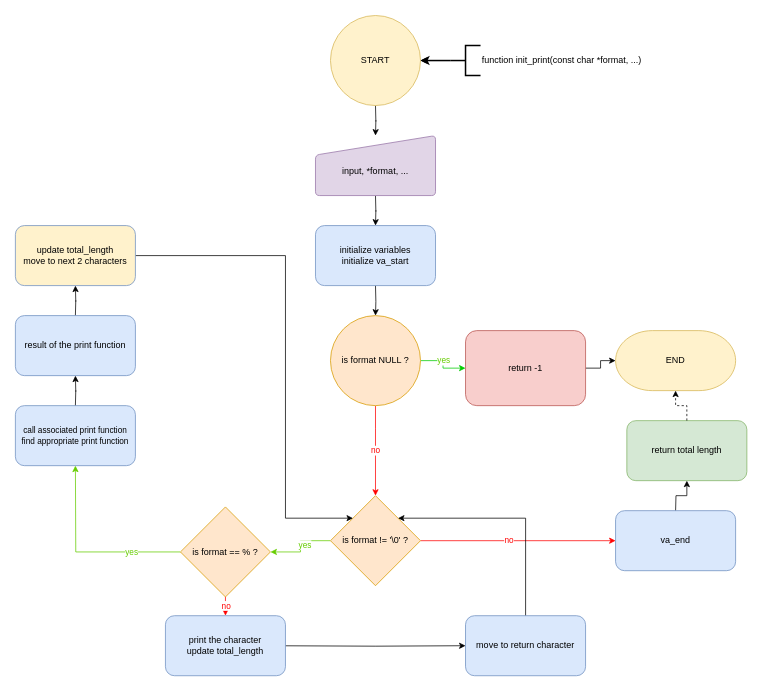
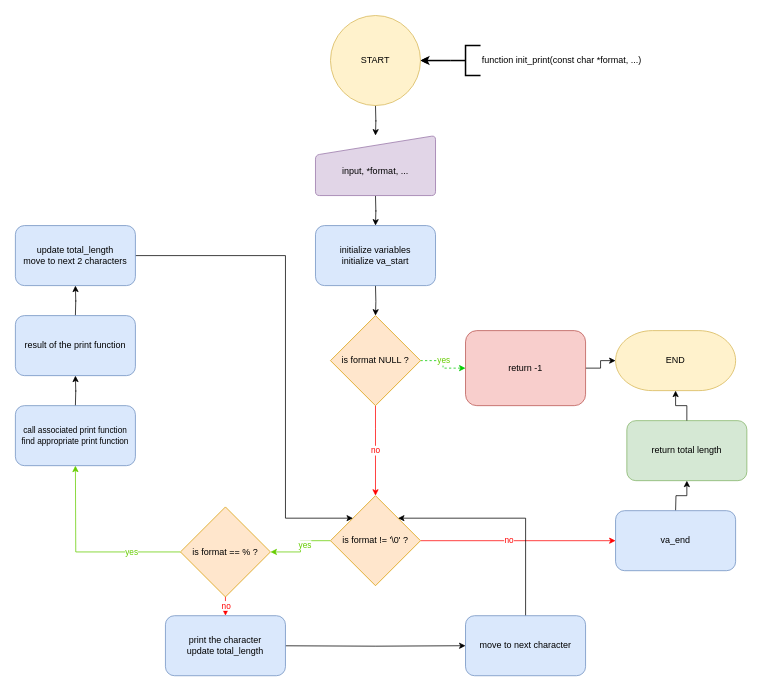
node "update total_length move to next 2 characters": fillcolor #fff2cc -> #dae8fc
node "is format NULL ?": shape ellipse -> diamond
edge "is format NULL ?" -> "return -1": style solid -> dashed
edge "return total length" -> "END": style dashed -> solid
node "move to return character": label "move to return character" -> "move to next character"
